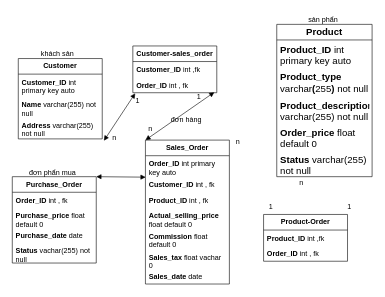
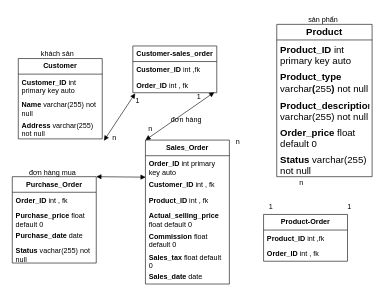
node "đơn phẩn mua": label "đơn phẩn mua" -> "đơn hàng mua"
node "Sales_tax float vachar 0": label "Sales_tax float vachar 0" -> "Sales_tax float default 0"
